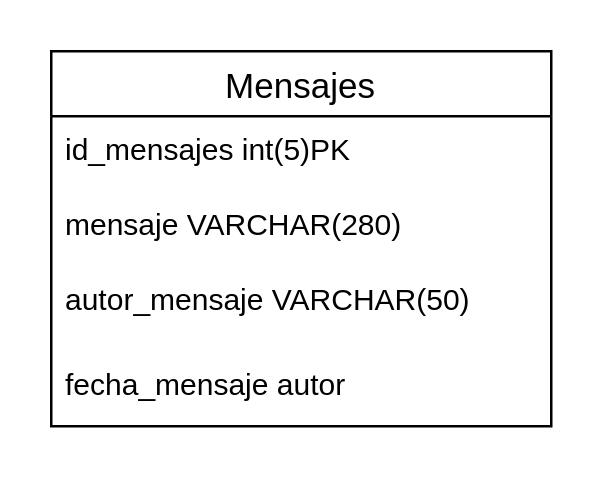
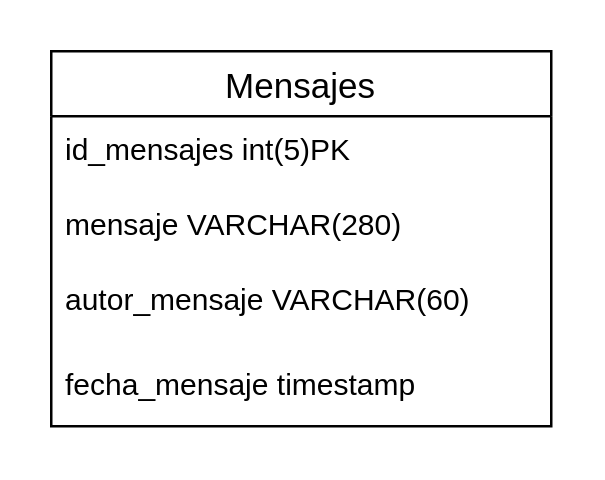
node "autor_mensaje VARCHAR(50)": label "autor_mensaje VARCHAR(50)" -> "autor_mensaje VARCHAR(60)"
node "fecha_mensaje autor": label "fecha_mensaje autor" -> "fecha_mensaje timestamp"
